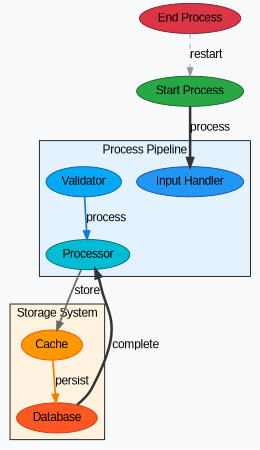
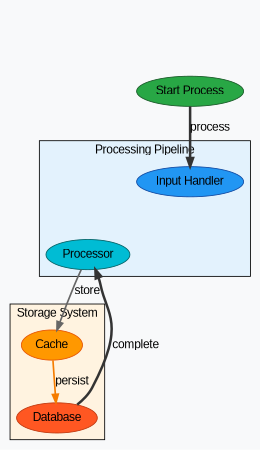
node "End Process": removed
cluster "Process Pipeline": label "Process Pipeline" -> "Processing Pipeline"
node "Validator": removed
